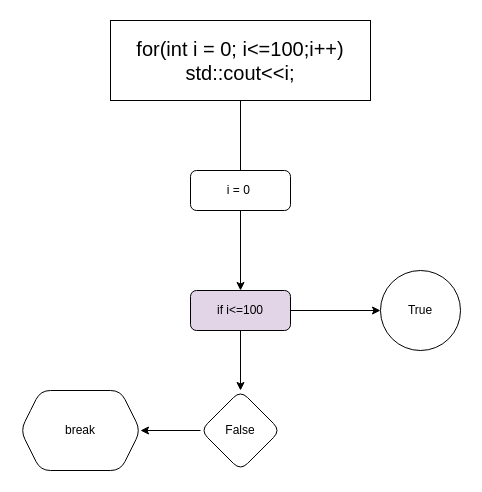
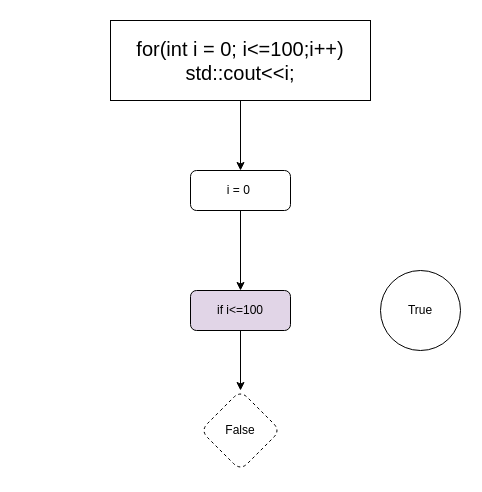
edge "for(int i = 0; i<=100;i++) std::cout<<i;" -- "i = 0": arrowhead none -> classic
edge "if i<=100" -> "True": removed
node "break": removed
edge "False" -> "break": removed
node "False": style solid -> dashed
